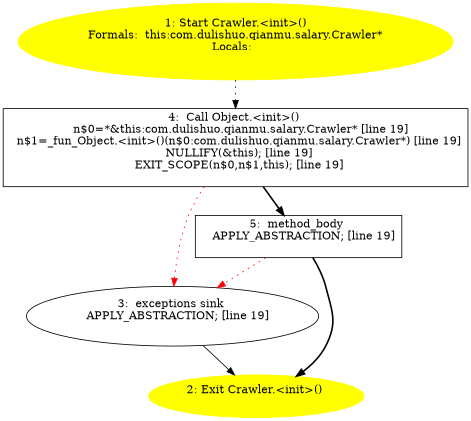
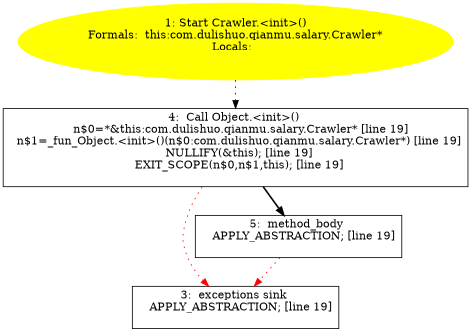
node "3:  exceptions sink APPLY_ABSTRACTION; [line 19]": shape ellipse -> box
node "2: Exit Crawler.<init>()": removed
